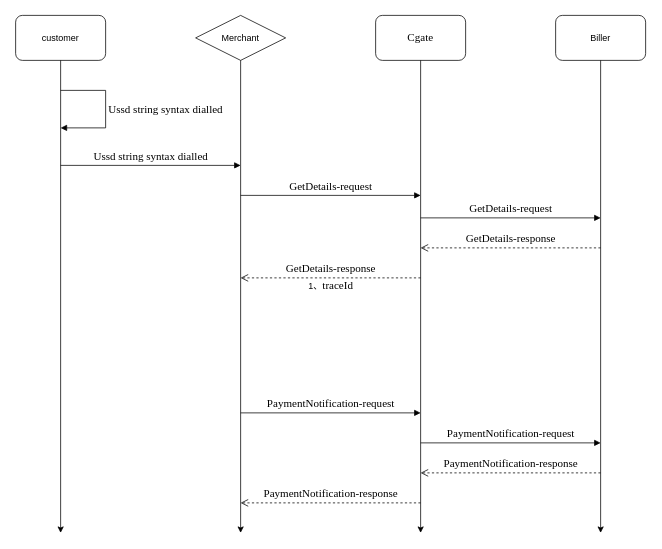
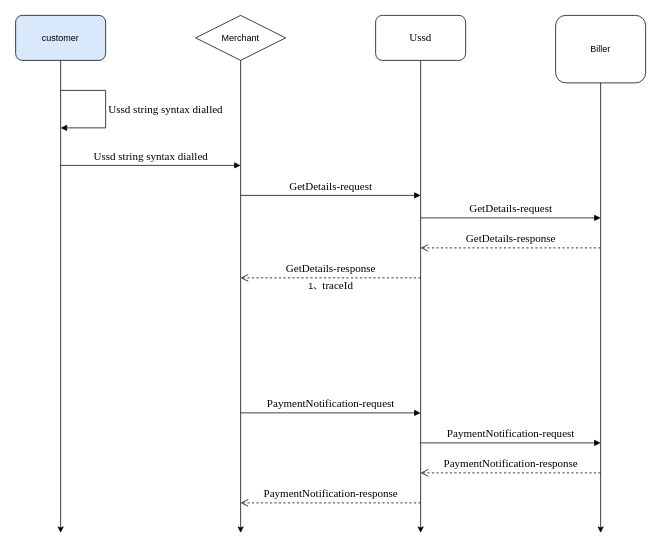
node "customer": fillcolor #ffffff -> #dae8fc
node "Cgate": label "Cgate" -> "Ussd"
node "Biller": size 90x45 -> 90x68
